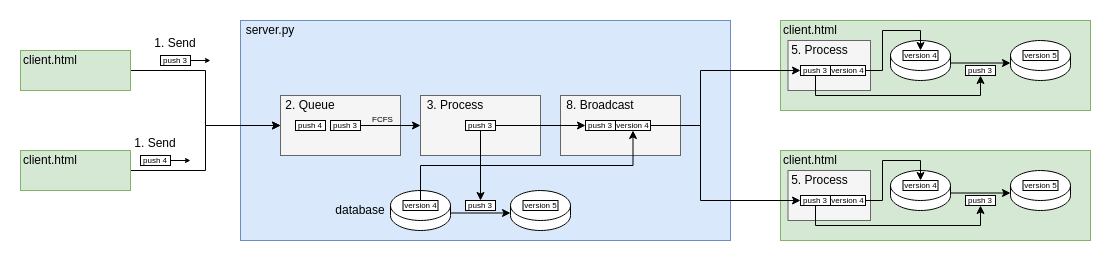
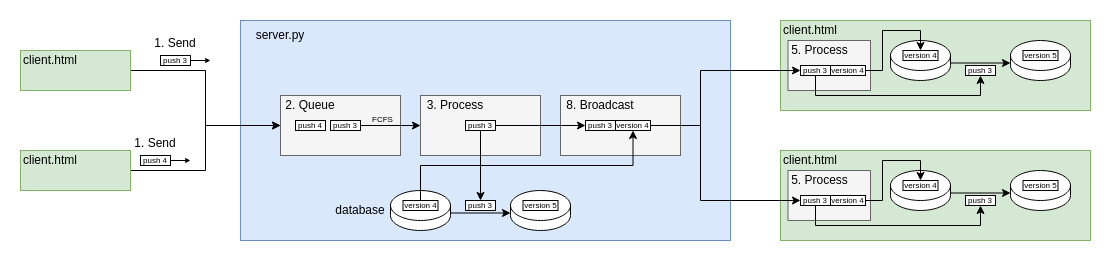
node "server.py": moved (271, 31) -> (281, 36)
